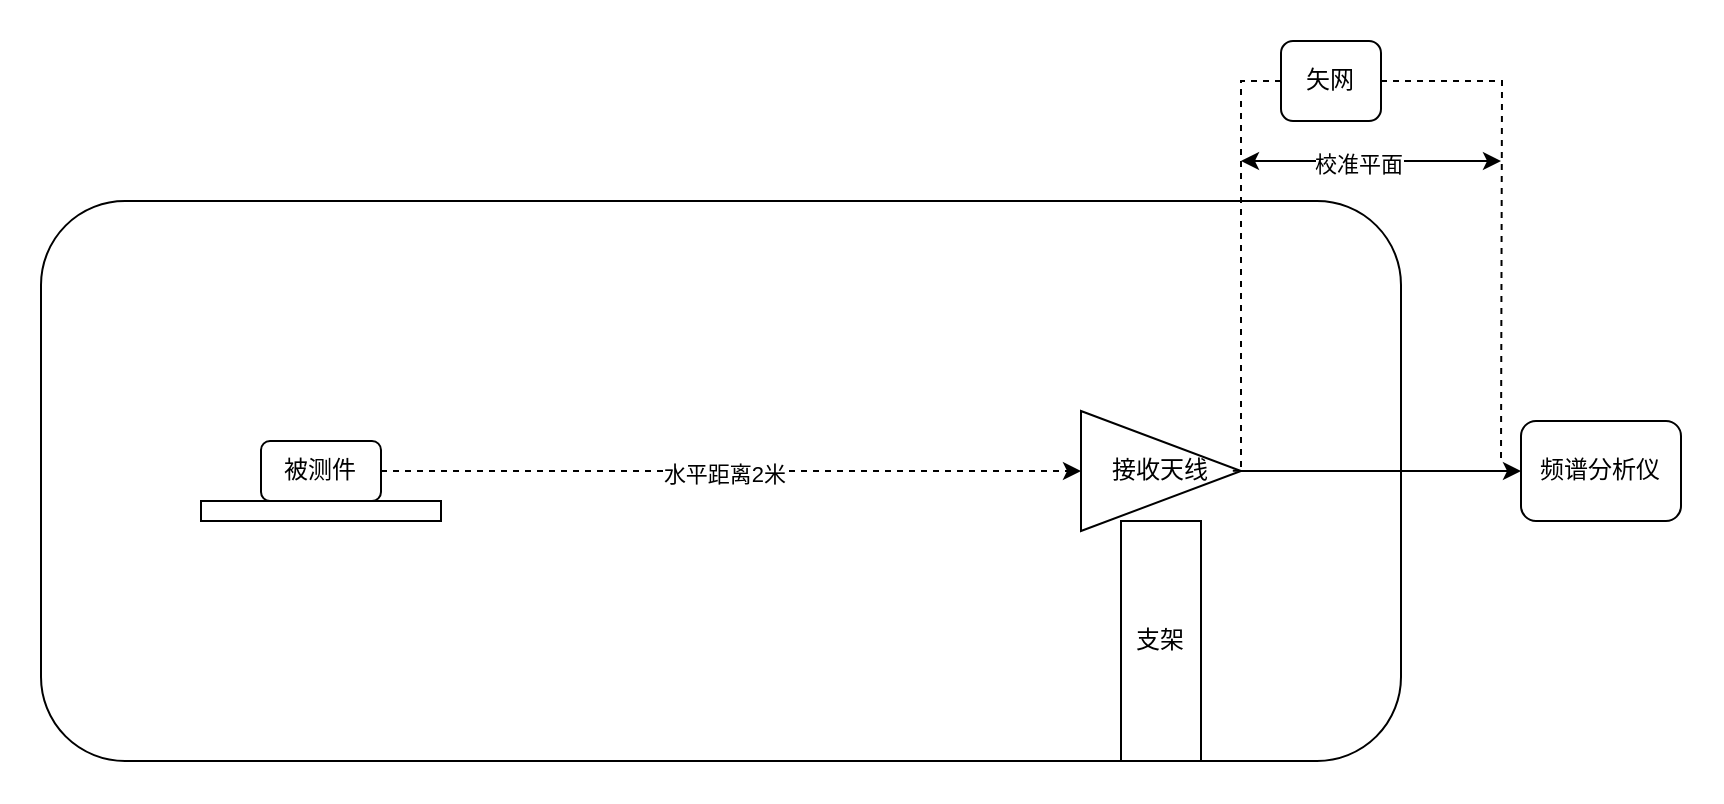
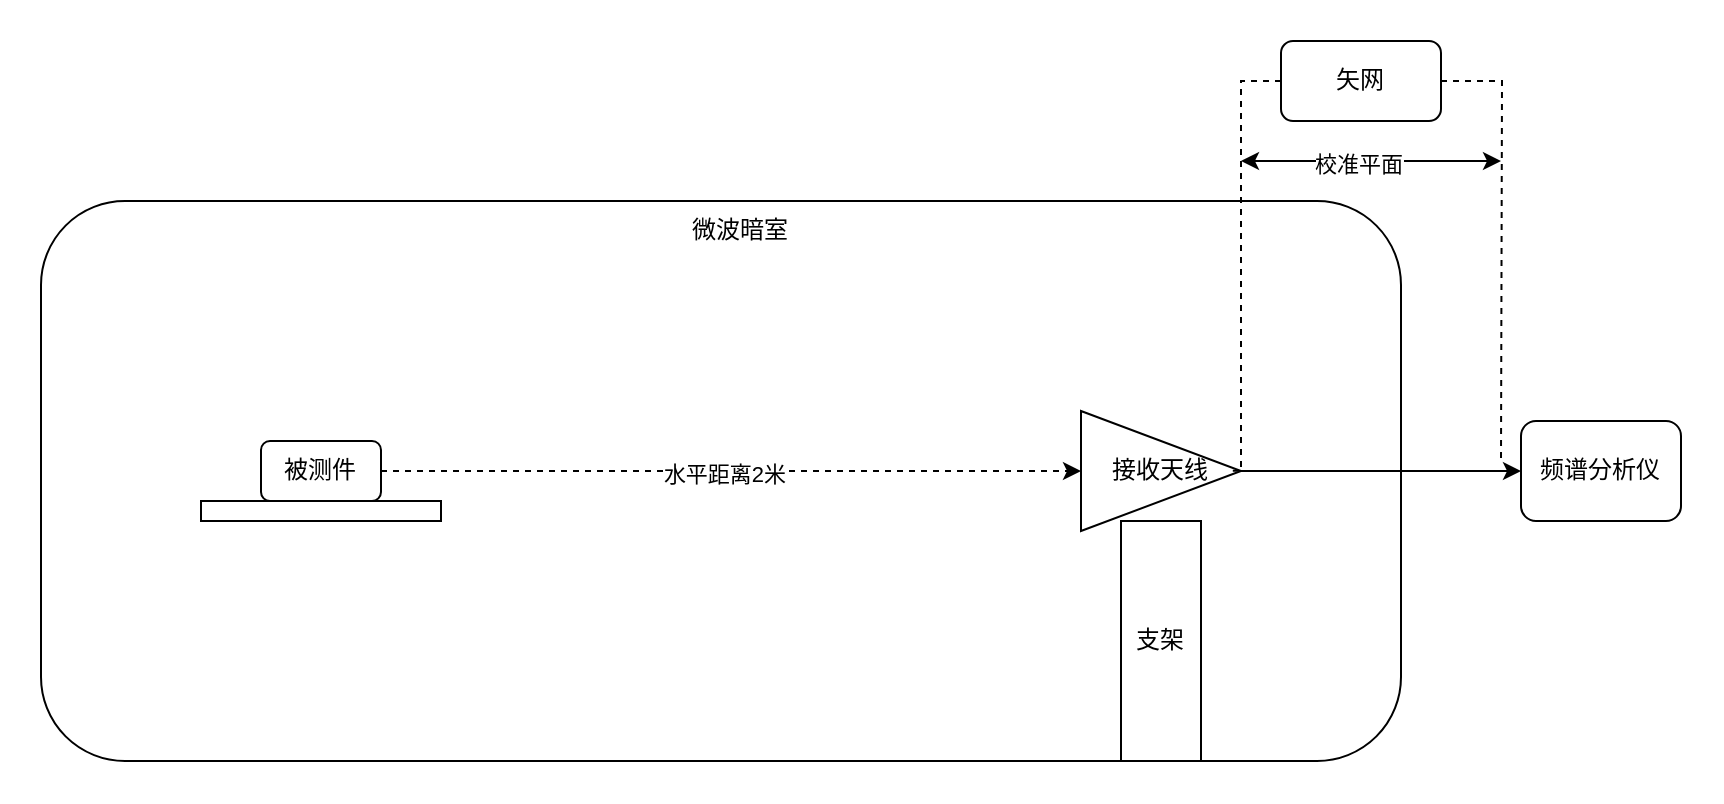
node "矢网": size 100x80 -> 160x80
node "微波暗室": added
